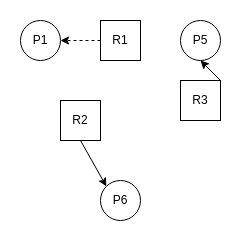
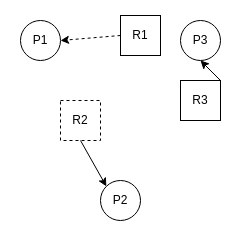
node "R1": moved (121, 41) -> (141, 36)
node "P5": label "P5" -> "P3"
node "R2": style solid -> dashed
node "P6": label "P6" -> "P2"
